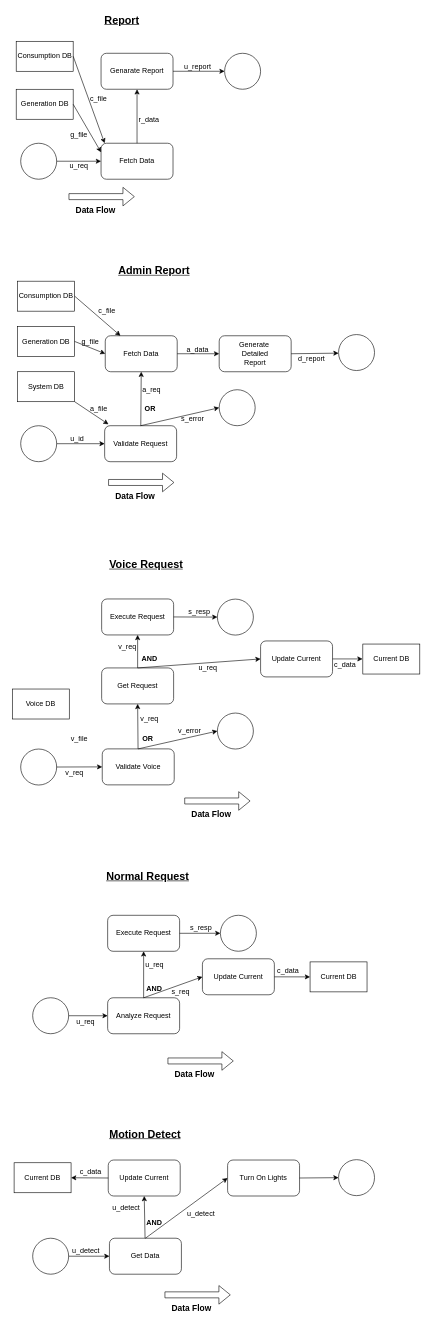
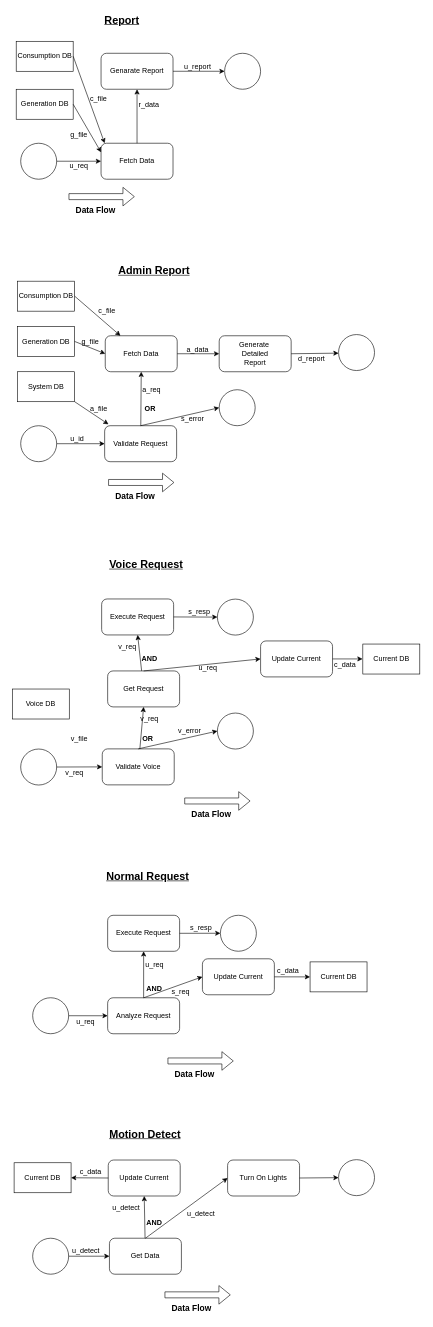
node "r_data": moved (153, 120) -> (153, 105)
node "Get Request": moved (138, 686) -> (144, 689)
